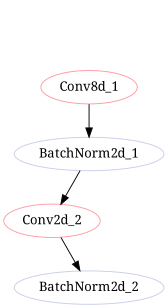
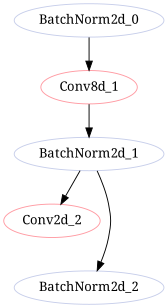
node "BatchNorm2d_0": added
edge "Conv2d_2" -> "BatchNorm2d_2": now "BatchNorm2d_1" -> "BatchNorm2d_2"
